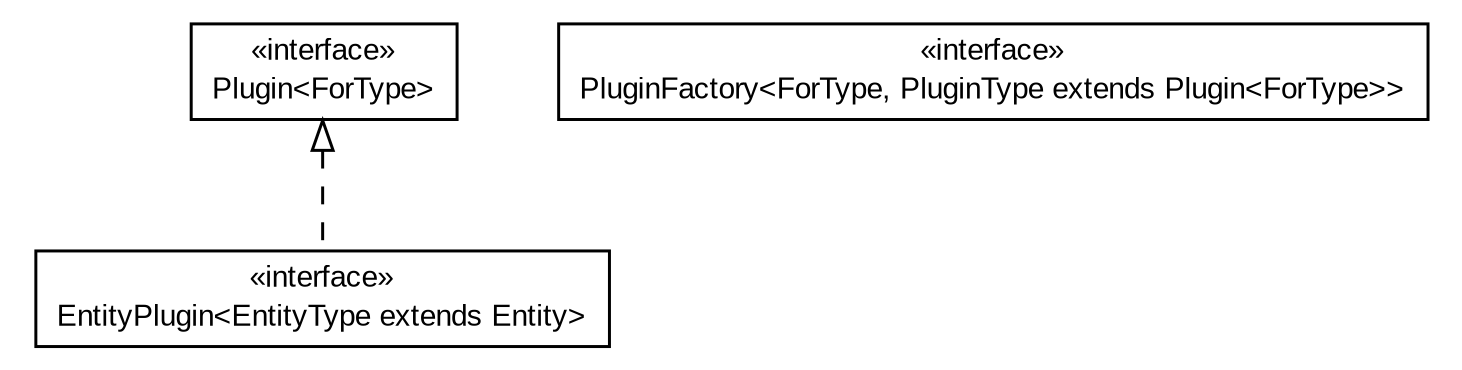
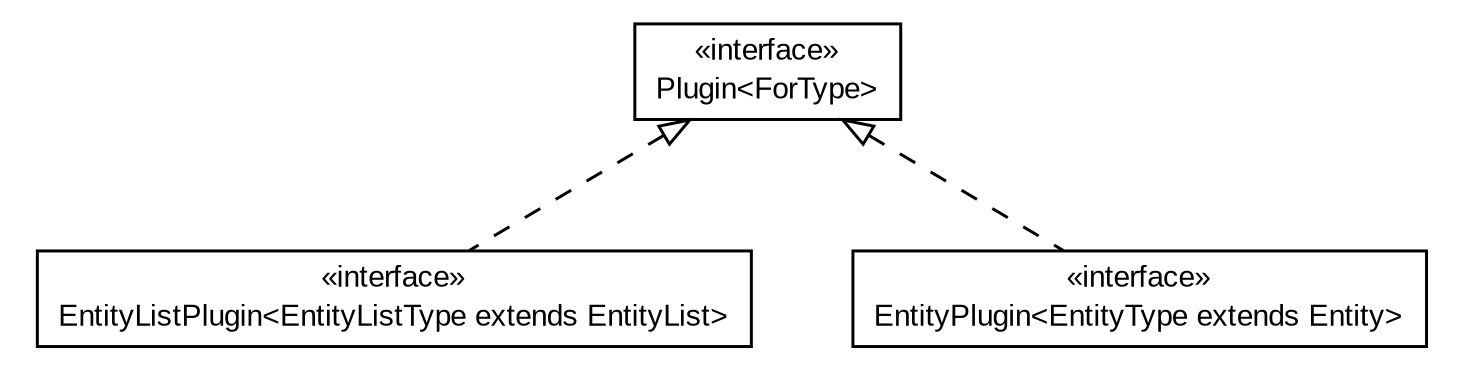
node "PluginFactory<ForType, PluginType extends Plugin<ForType>>": removed
node "EntityListPlugin<EntityListType extends EntityList>": added
